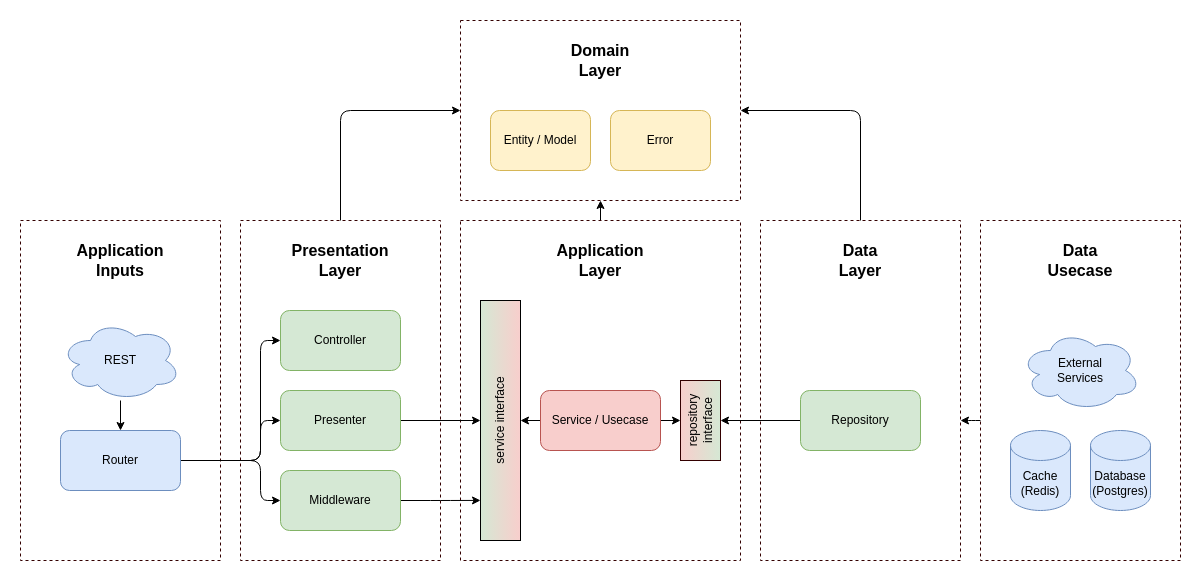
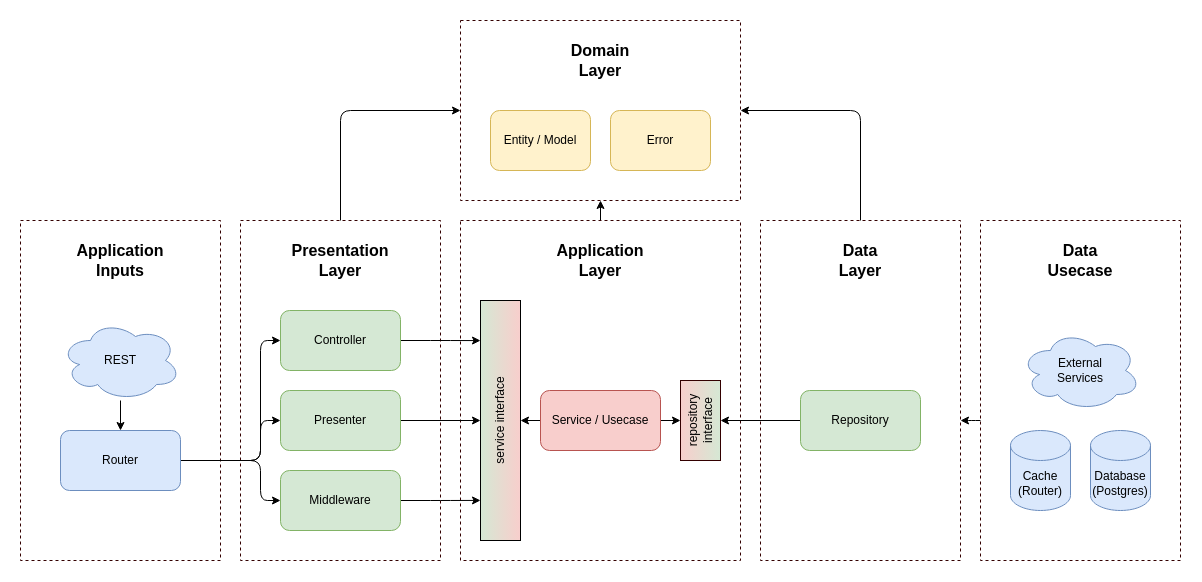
edge "Controller" -> "service interface": added
node "Cache (Redis)": label "Cache (Redis)" -> "Cache (Router)"
